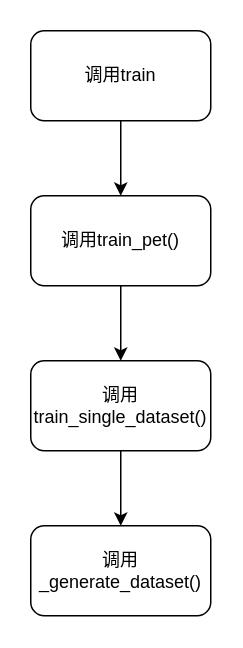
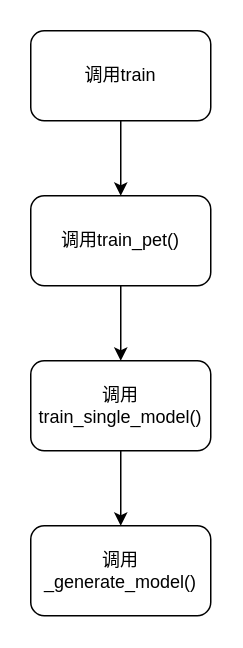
node "调用train_single_dataset()": label "调用train_single_dataset()" -> "调用train_single_model()"
node "调用_generate_dataset()": label "调用_generate_dataset()" -> "调用_generate_model()"
